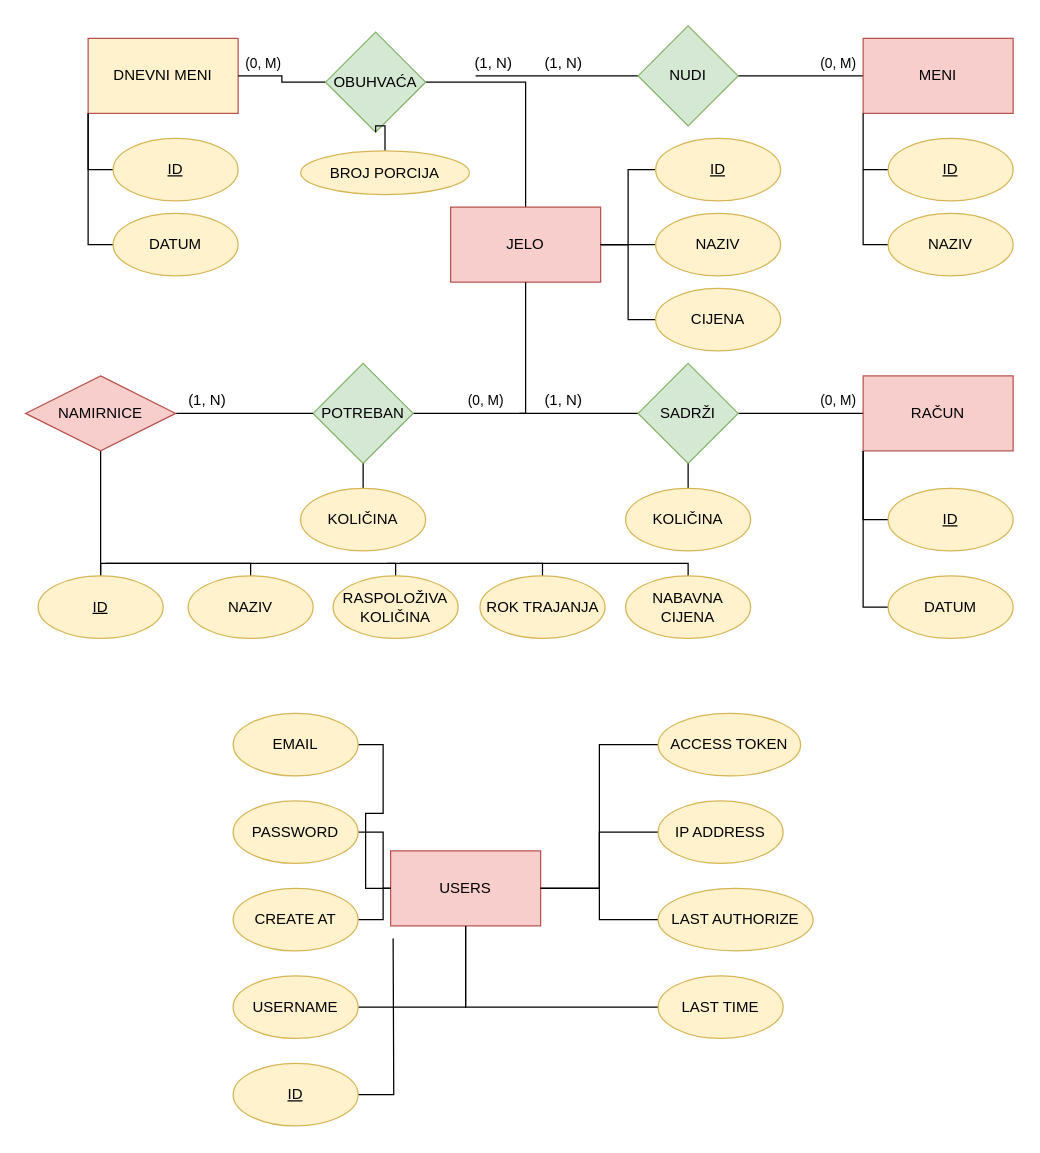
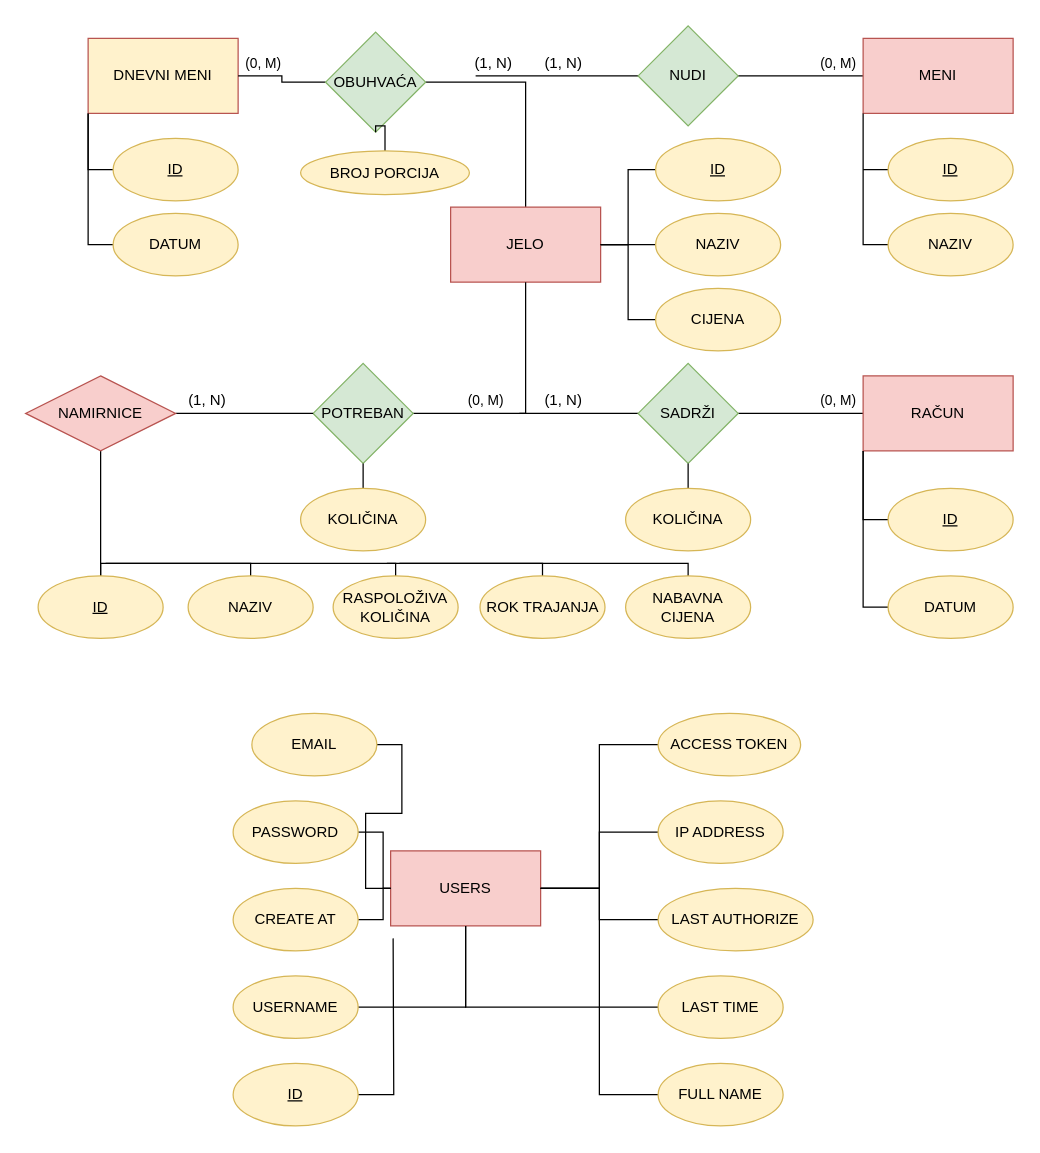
node "EMAIL": moved (296, 744) -> (314, 744)
edge "USERS" -- "FULL NAME": added
node "FULL NAME": added
